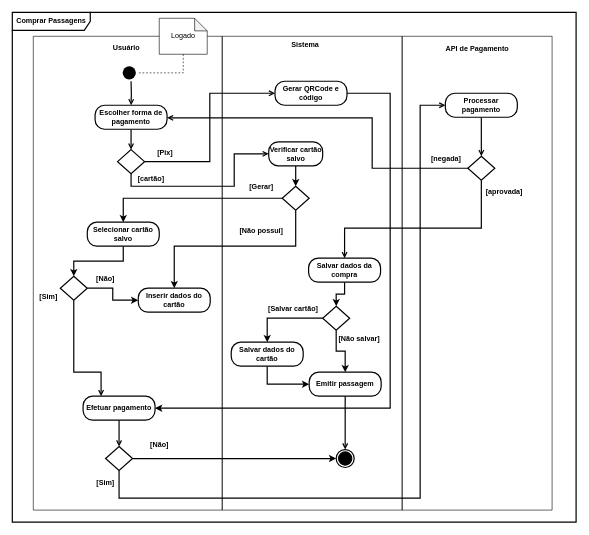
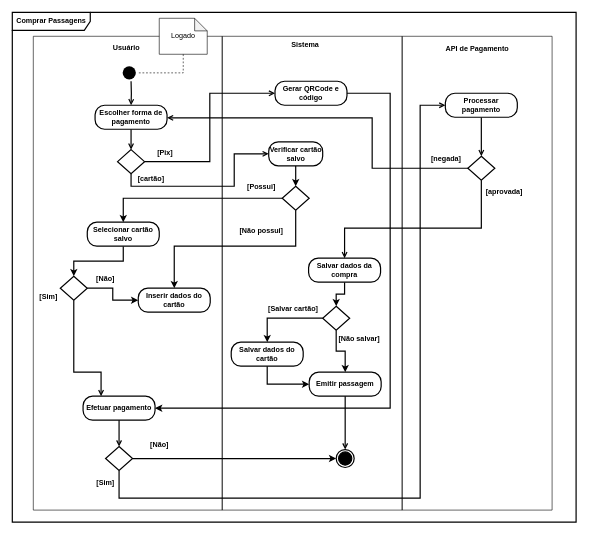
node "[Gerar]": label "[Gerar]" -> "[Possui]"
